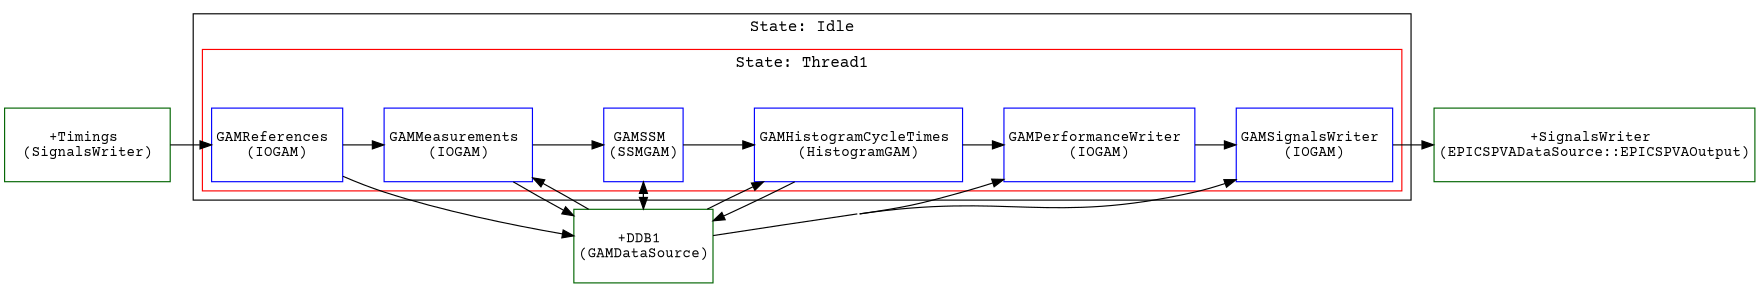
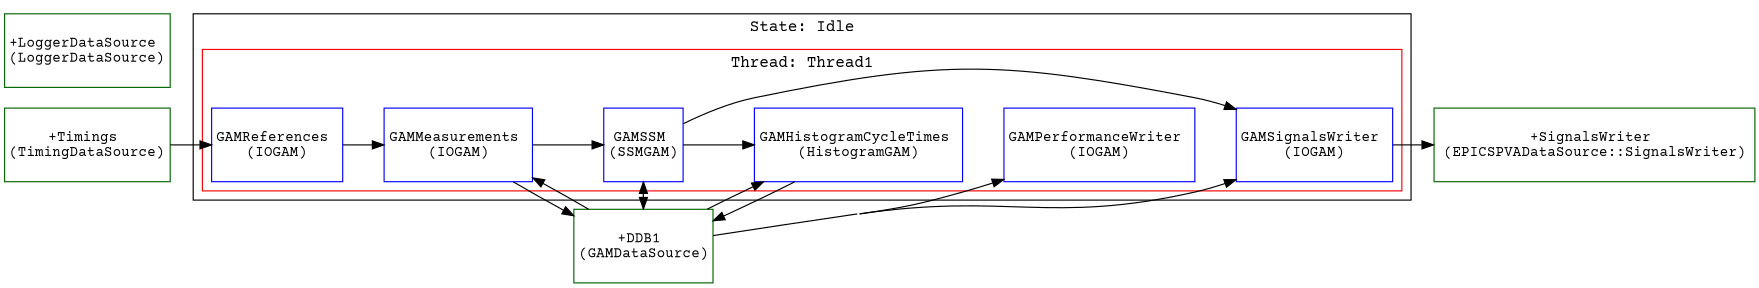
node "+LoggerDataSource": added
cluster "State: Thread1": label "State: Thread1" -> "Thread: Thread1"
edge "GAMHistogramCycleTimes" -> "GAMPerformanceWriter": removed
edge "GAMPerformanceWriter" -> "GAMSignalsWriter": now "GAMSSM" -> "GAMSignalsWriter"
node "+Timings": text "(SignalsWriter)" -> "(TimingDataSource)"
node "+SignalsWriter": text "(EPICSPVADataSource::EPICSPVAOutput)" -> "(EPICSPVADataSource::SignalsWriter)"
edge "GAMReferences" -> "+DDB1": removed
